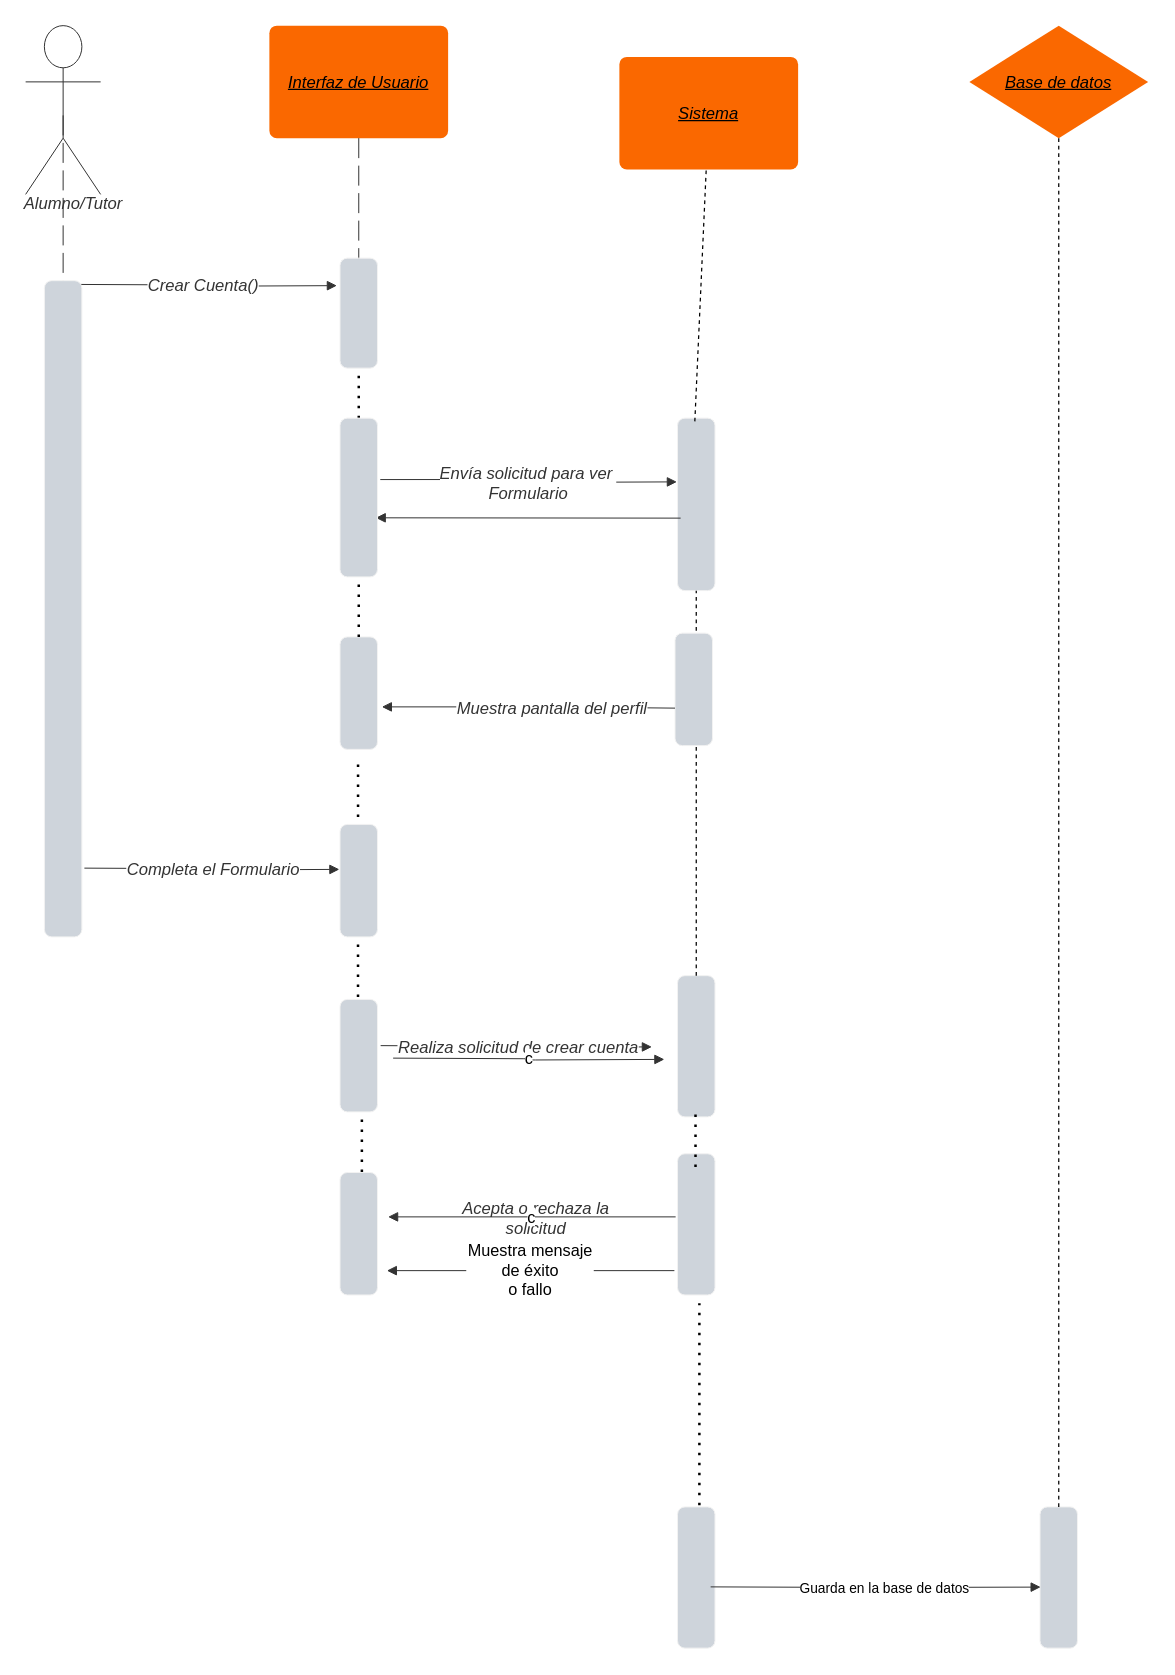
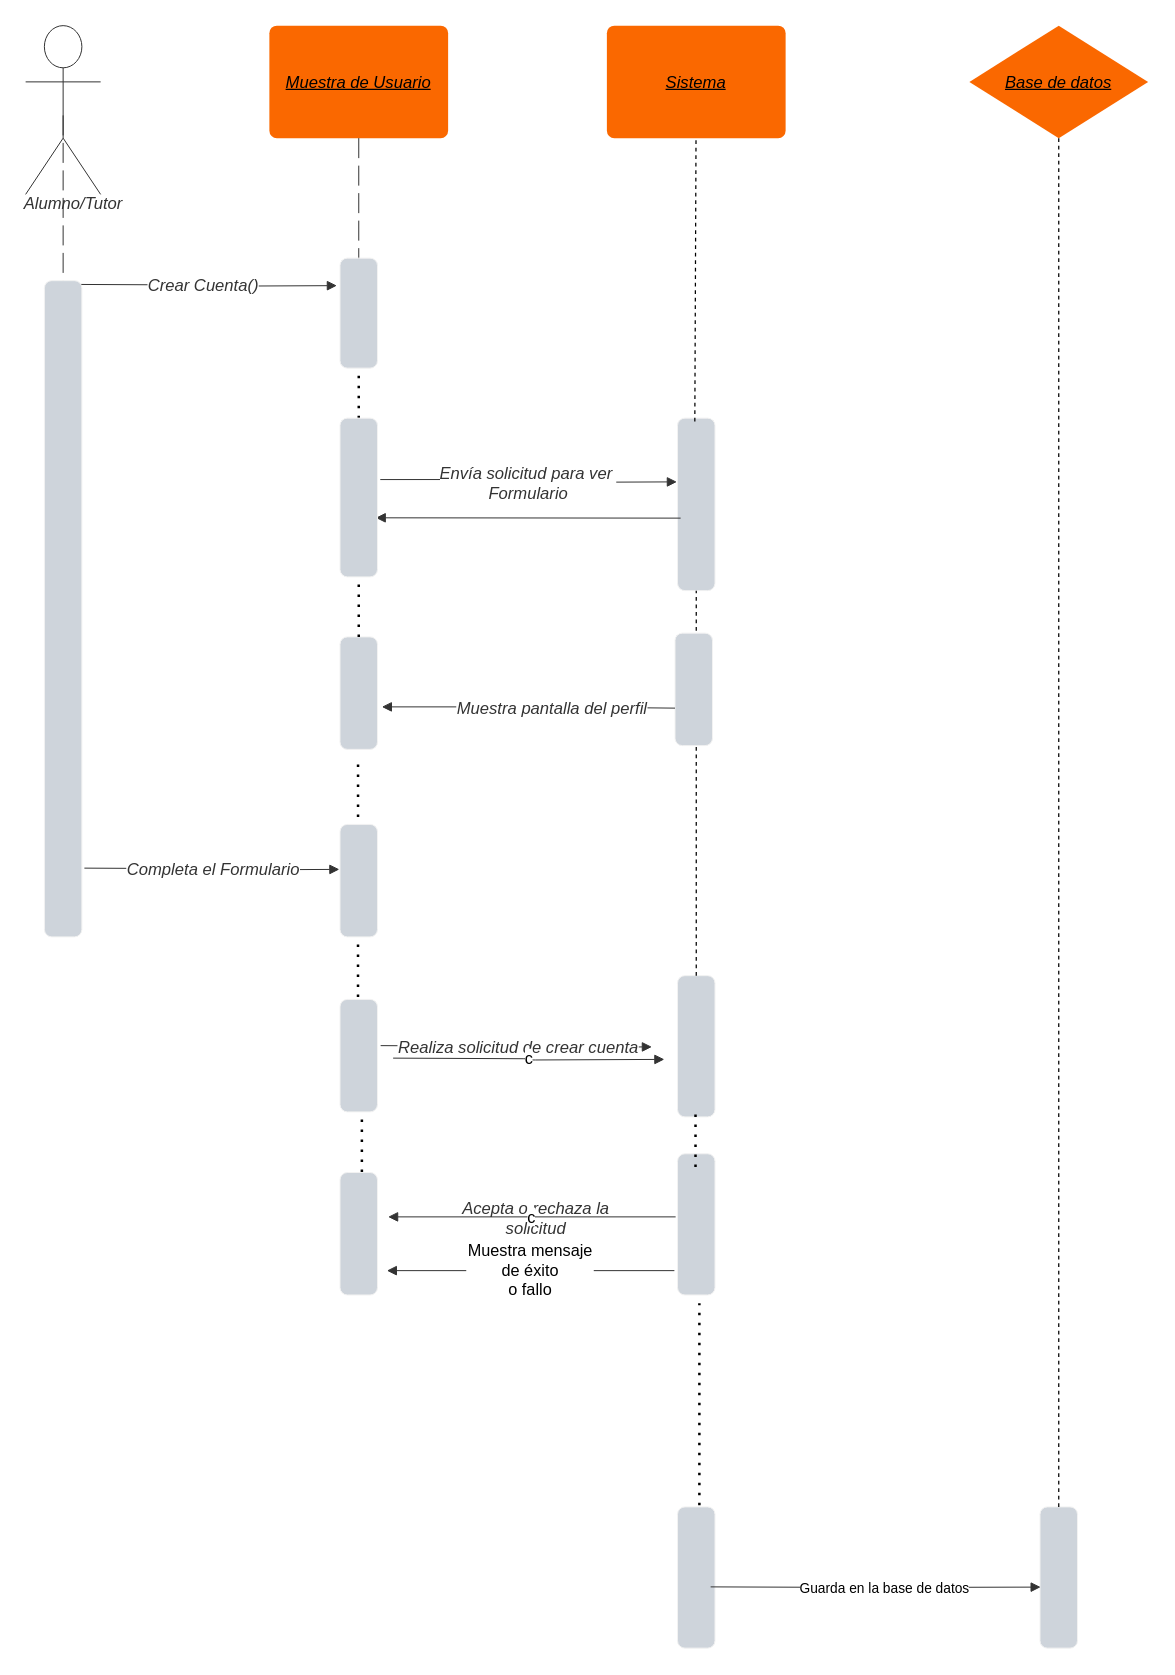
node "Interfaz de Usuario": label "Interfaz de Usuario" -> "Muestra de Usuario"
node "Sistema": moved (709, 113) -> (696, 82)
